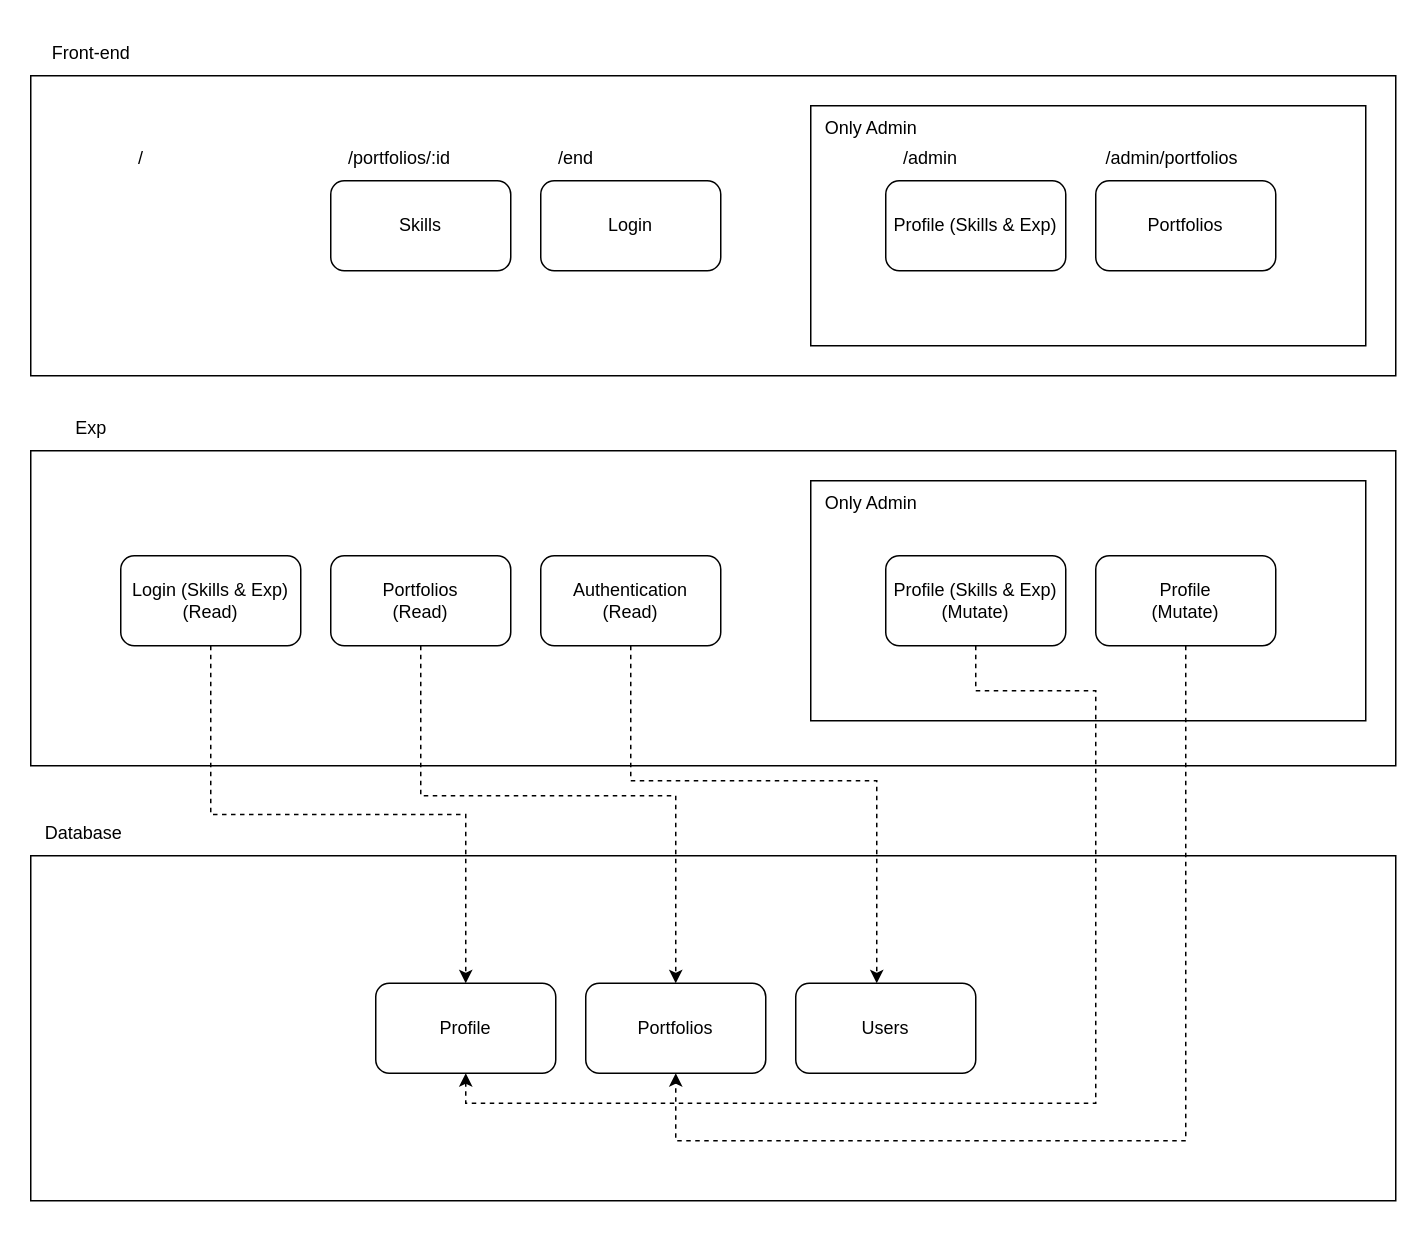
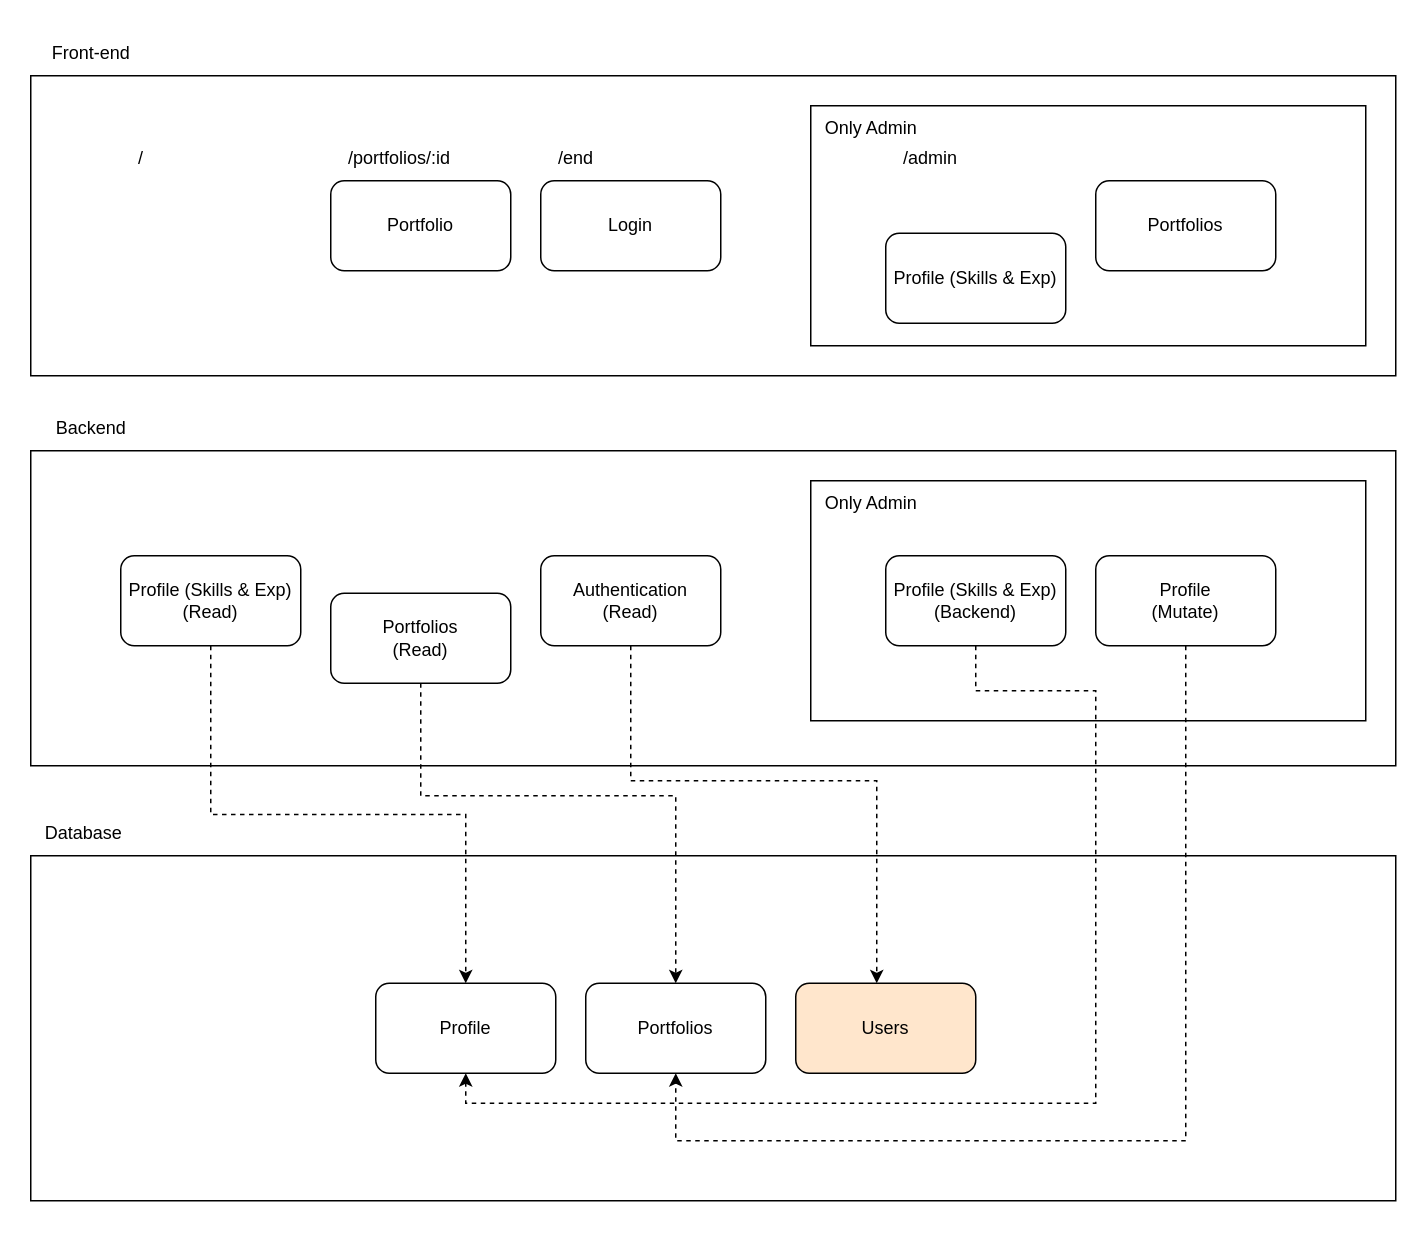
node "/admin/portfolios": removed
node "Skills": label "Skills" -> "Portfolio"
node "Profile (Skills & Exp)": moved (976, 226) -> (976, 278)
node "Exp": label "Exp" -> "Backend"
node "Login (Skills & Exp) (Read)": label "Login (Skills & Exp) (Read)" -> "Profile (Skills & Exp) (Read)"
node "Portfolios (Read)": moved (421, 601) -> (421, 638)
node "Profile (Skills & Exp) (Mutate)": label "Profile (Skills & Exp) (Mutate)" -> "Profile (Skills & Exp) (Backend)"
node "Users": fillcolor #ffffff -> #ffe6cc
